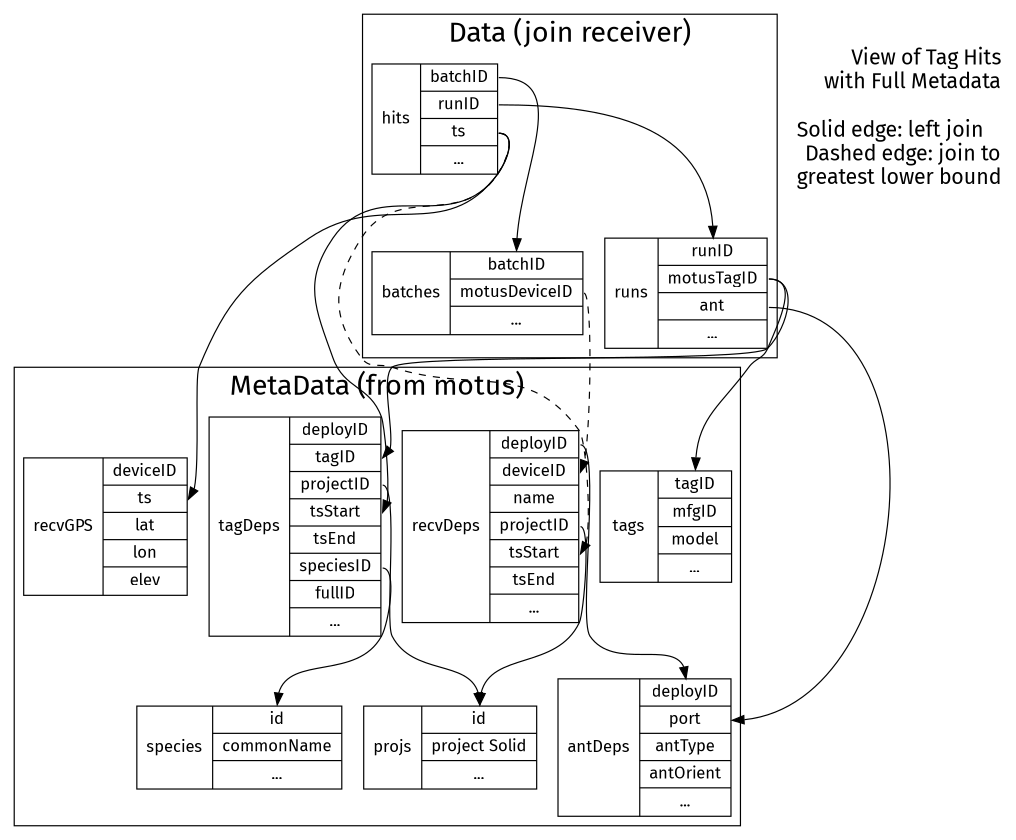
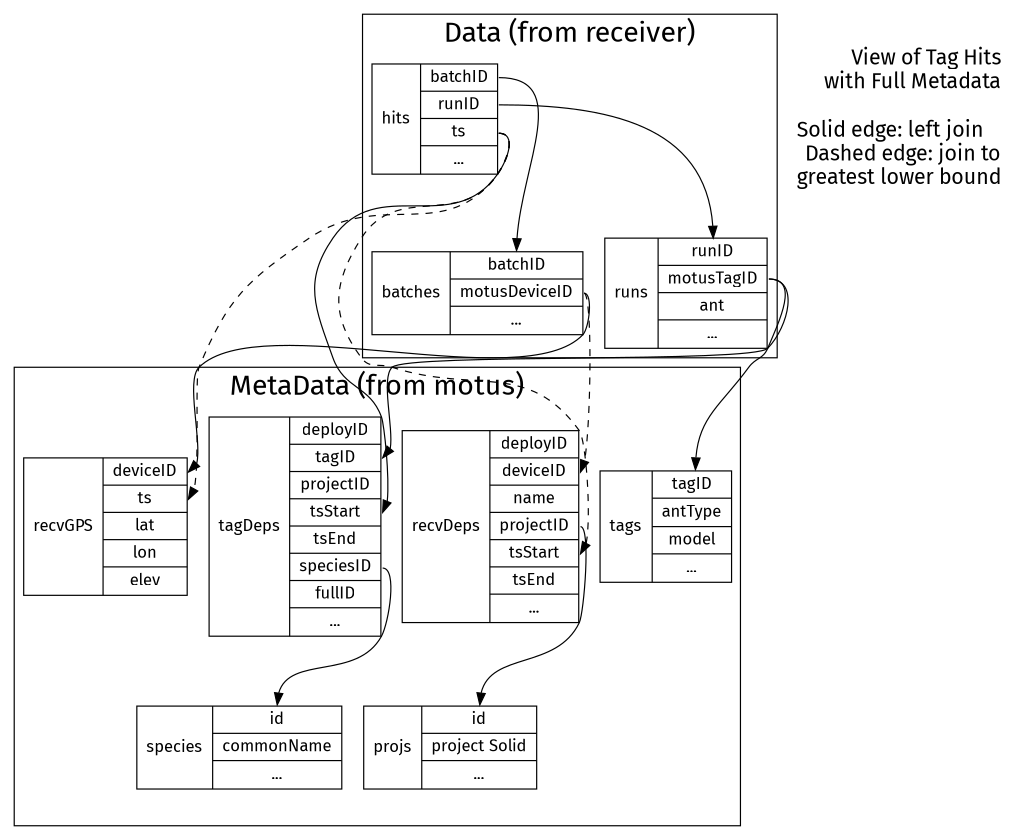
cluster "Data (join receiver)": label "Data (join receiver)" -> "Data (from receiver)"
edge "hits" -> "recvGPS": style solid -> dashed
edge "batches" -> "recvGPS": added
node "tags": text "mfgID" -> "antType"
edge "tagDeps" -> "projs": removed
node "antDeps": removed
